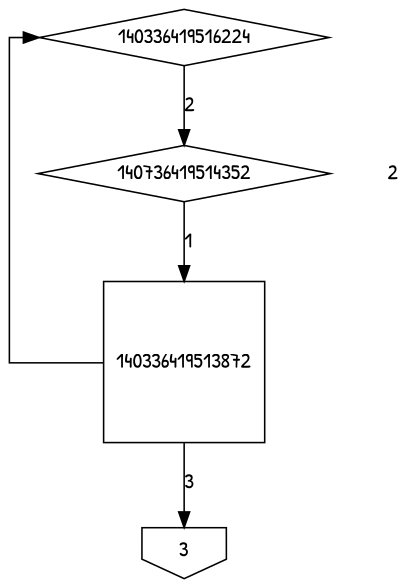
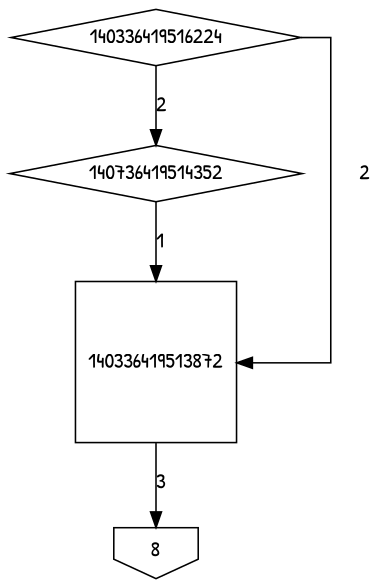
edge "140336419513872" -> "140336419516224": reversed
node "3": label "3" -> "8"
